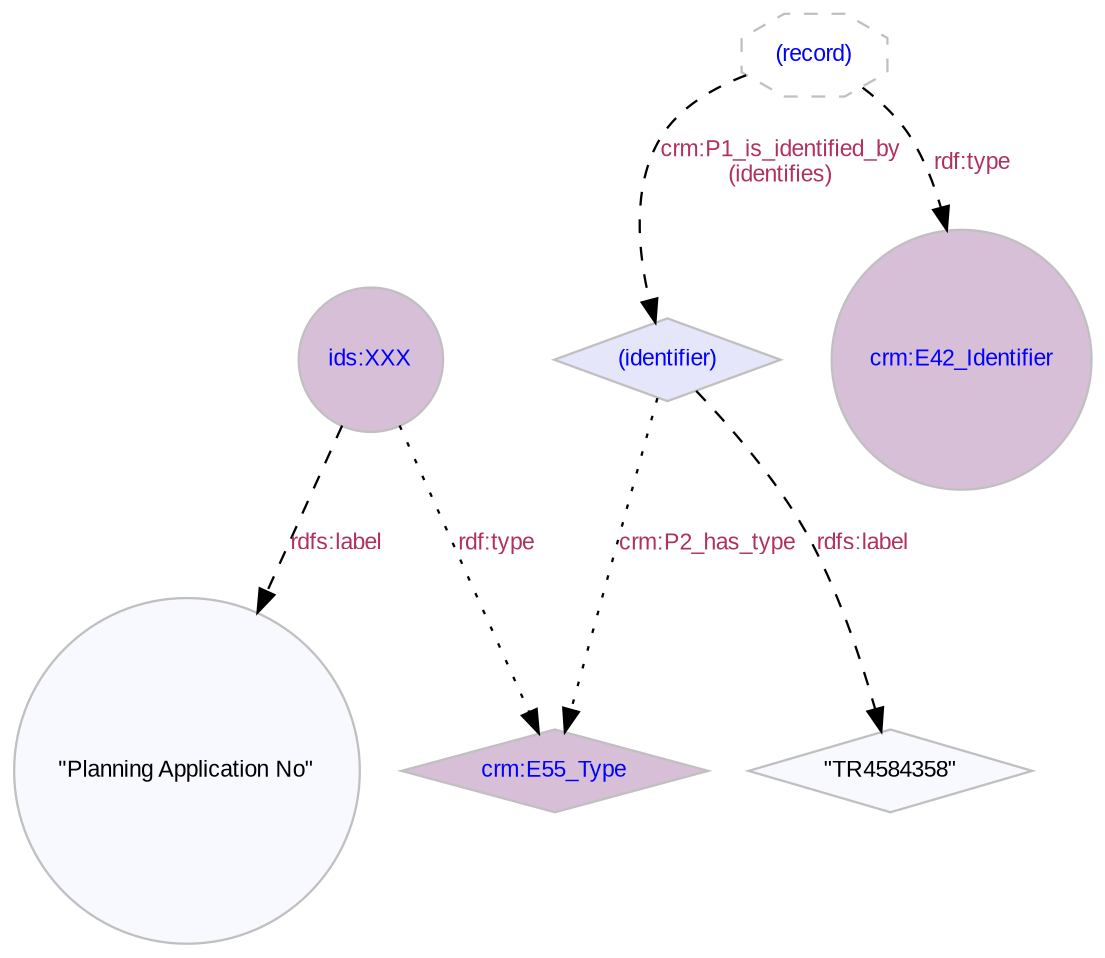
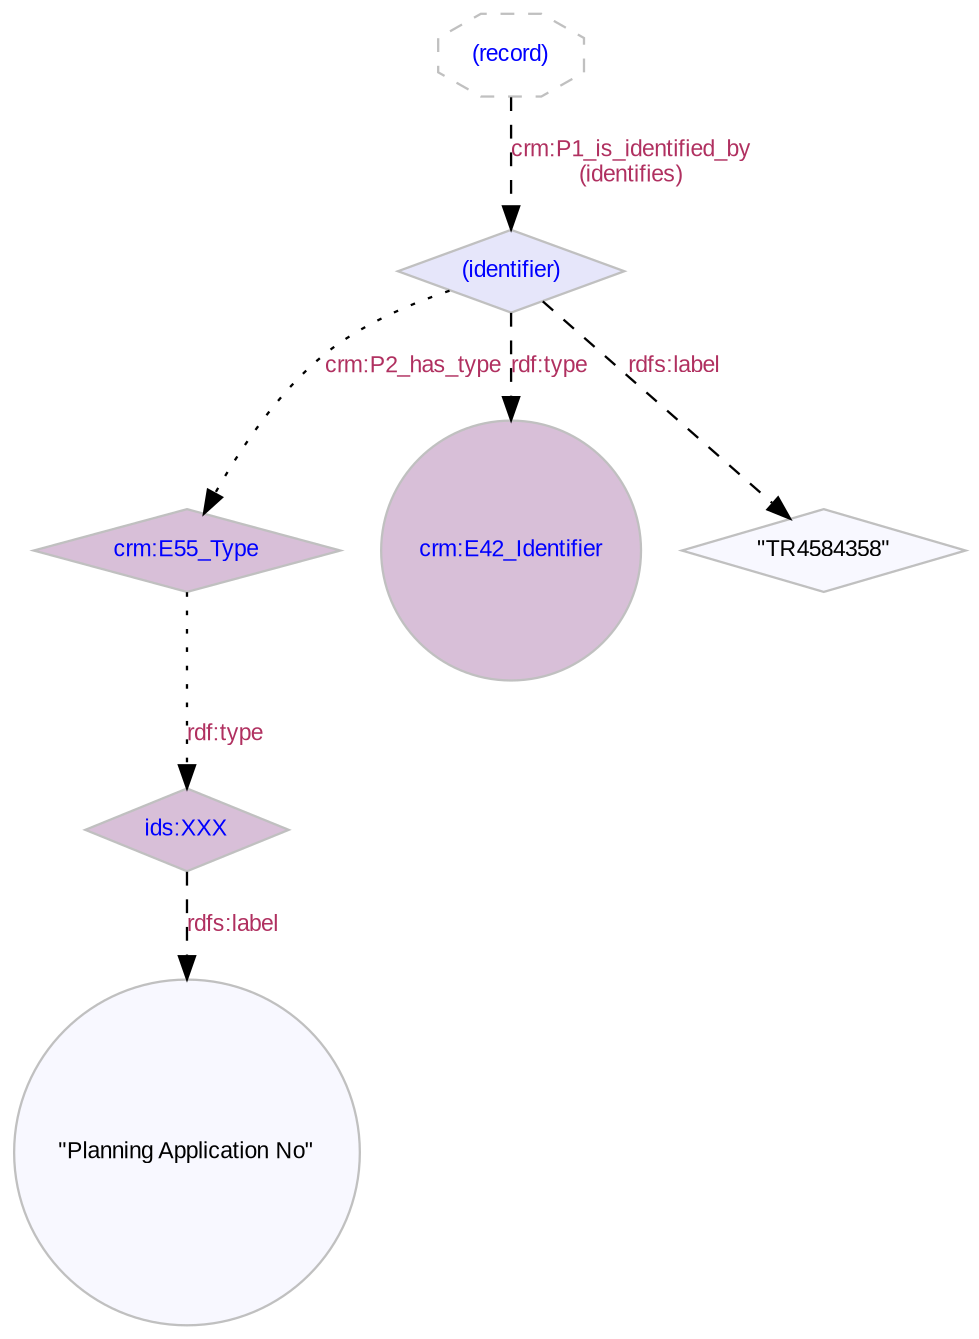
edge "(record)" -> "crm:E42_Identifier": now "(identifier)" -> "crm:E42_Identifier"
node "ids:XXX": shape circle -> diamond
edge "ids:XXX" -> "crm:E55_Type": reversed
